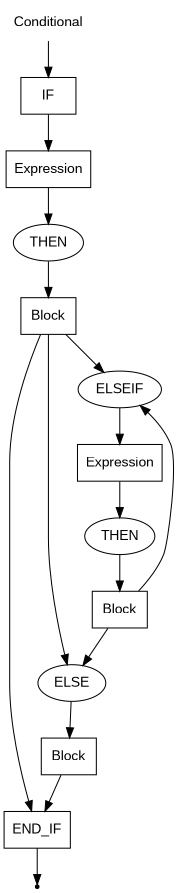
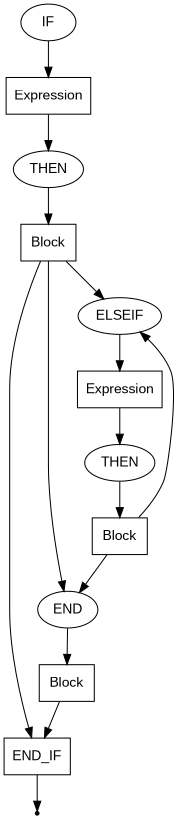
node "Conditional": removed
node "IF": shape box -> ellipse
node "ELSE": label "ELSE" -> "END"
